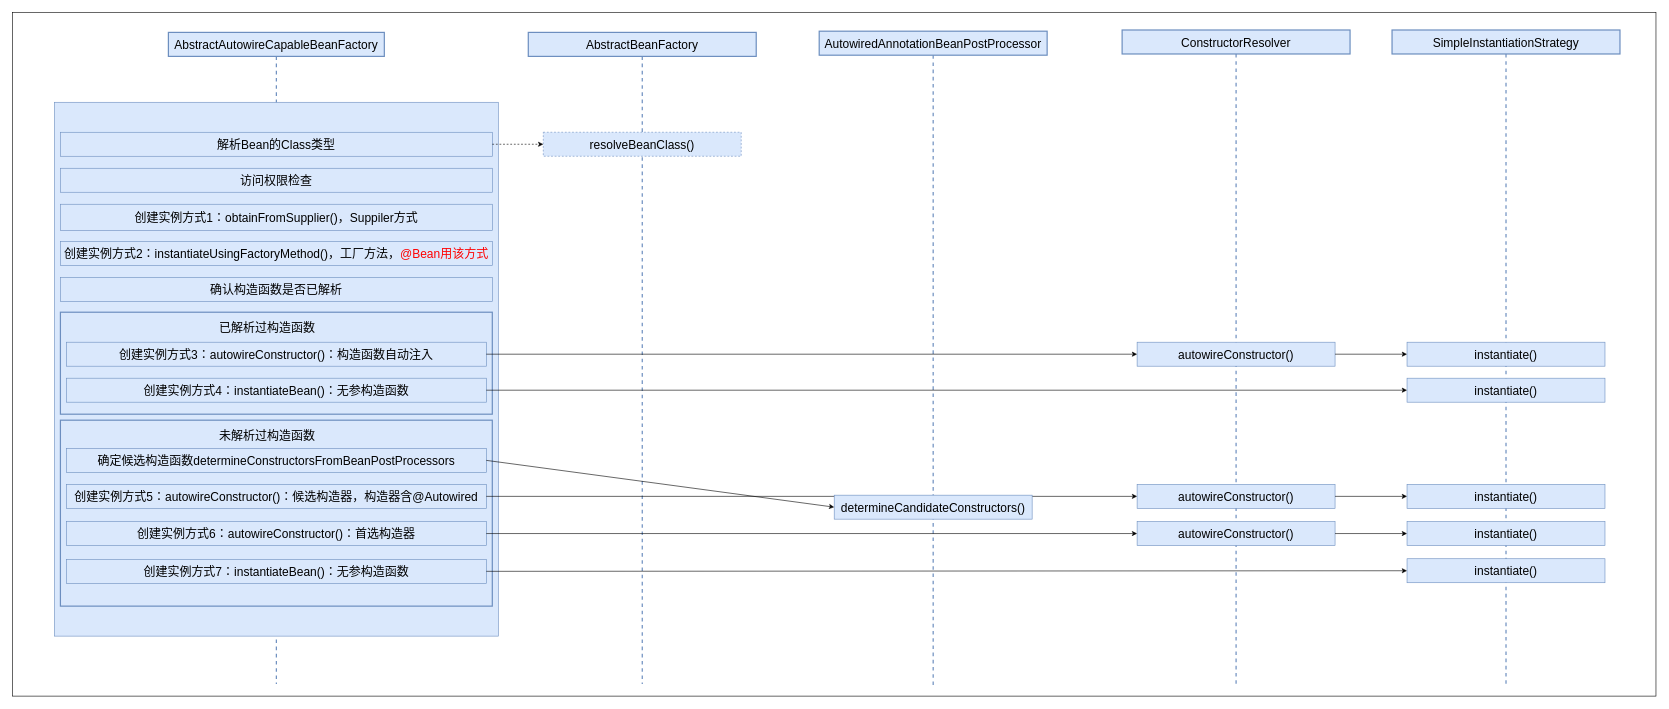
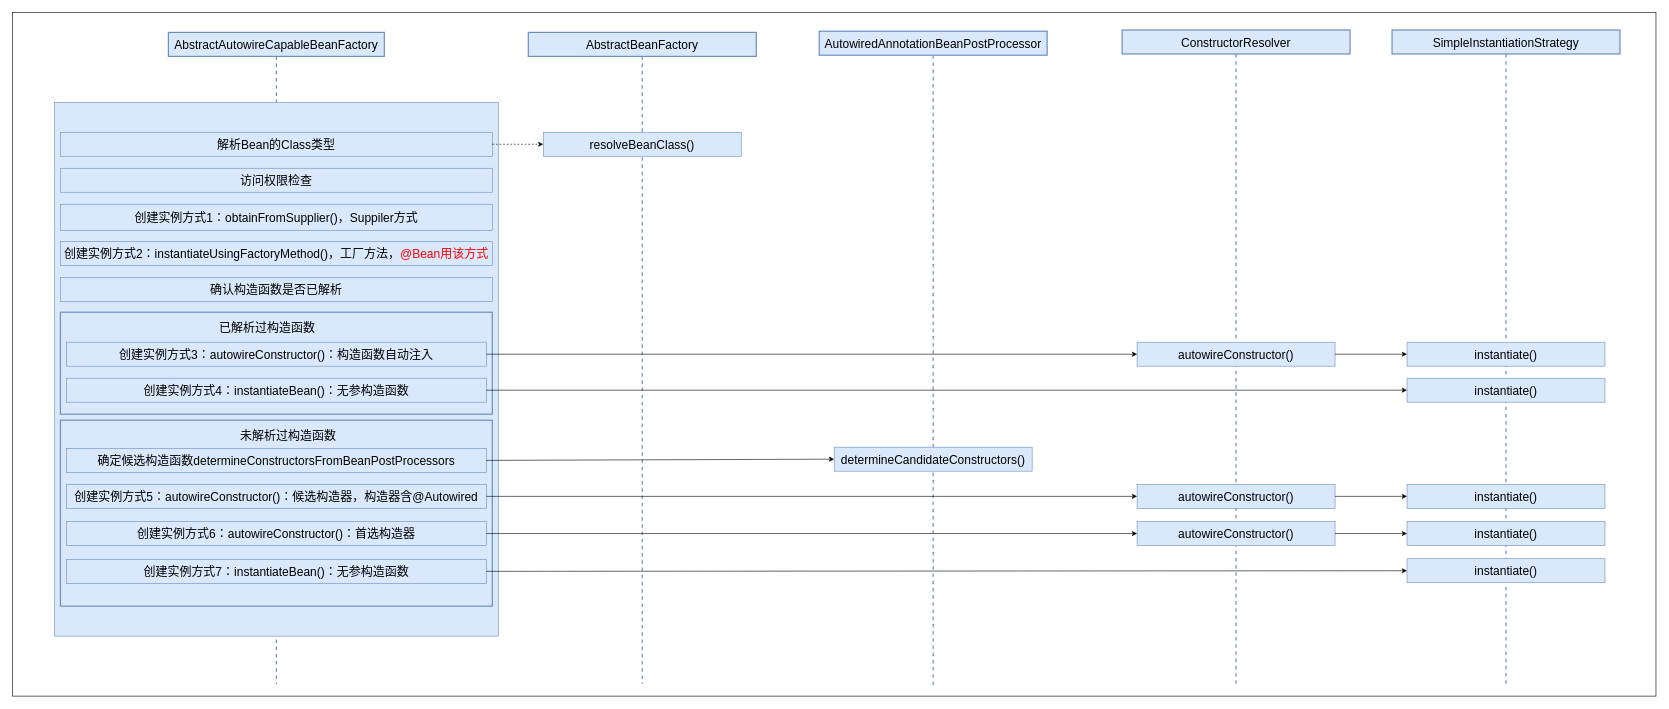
node "resolveBeanClass()": style dashed -> solid
node "未解析过构造函数": moved (267, 435) -> (288, 435)
node "determineCandidateConstructors()": moved (933, 507) -> (933, 459)
